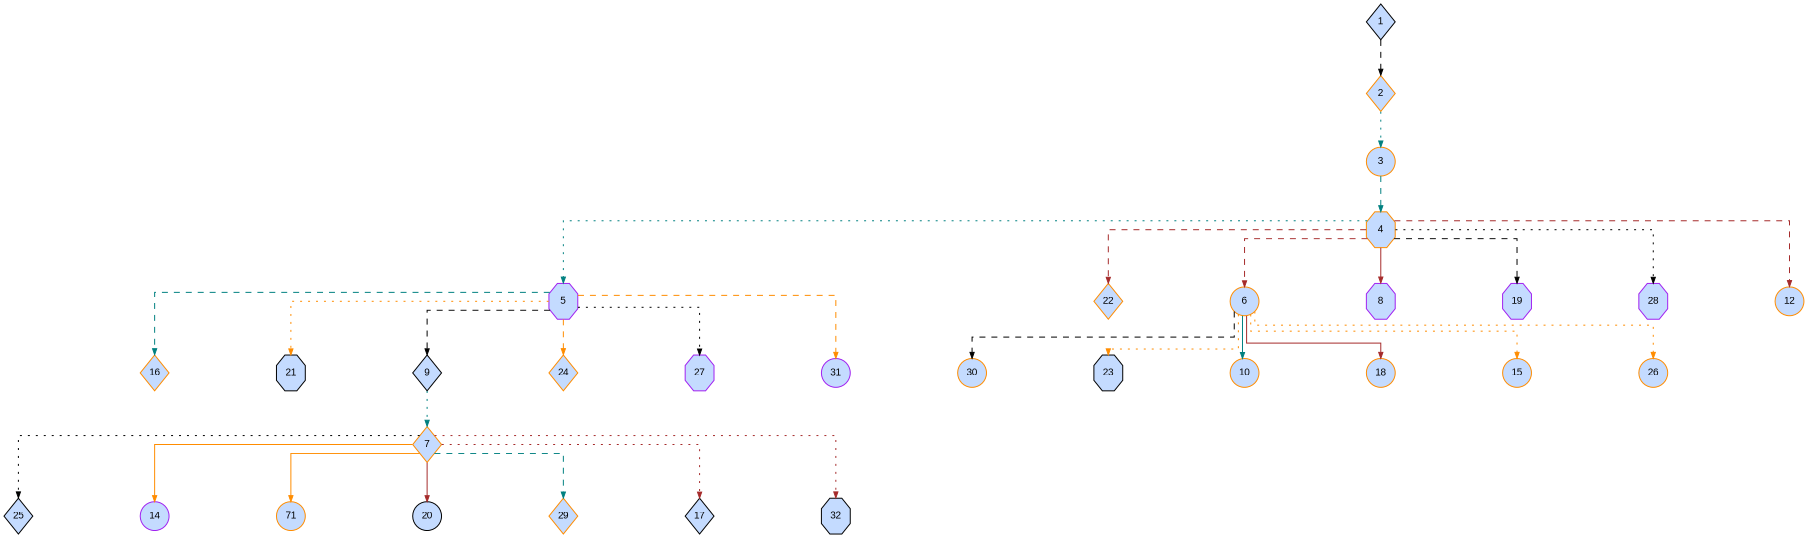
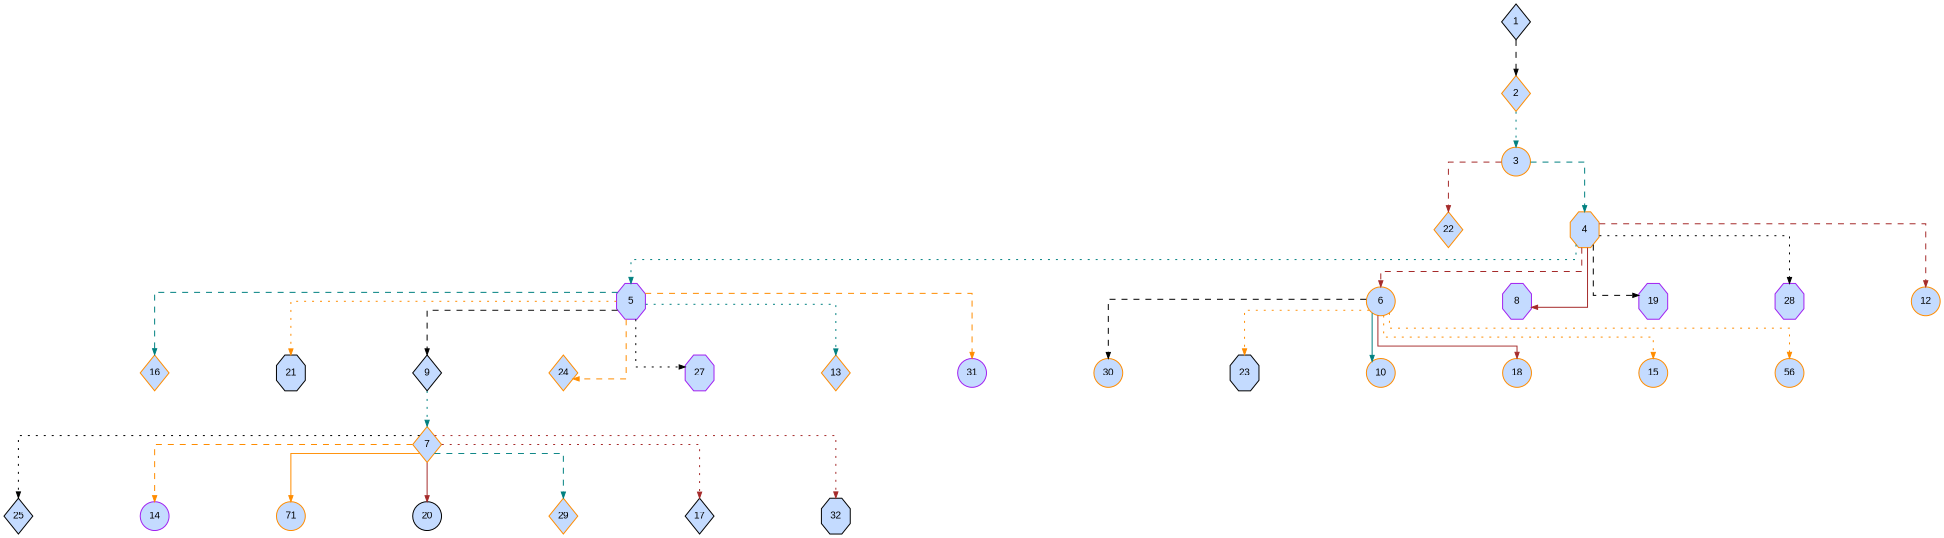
edge "4" -> "22": now "3" -> "22"
node "13": added
node "26": label "26" -> "56"
edge "7" -> "14": style bold -> dashed
